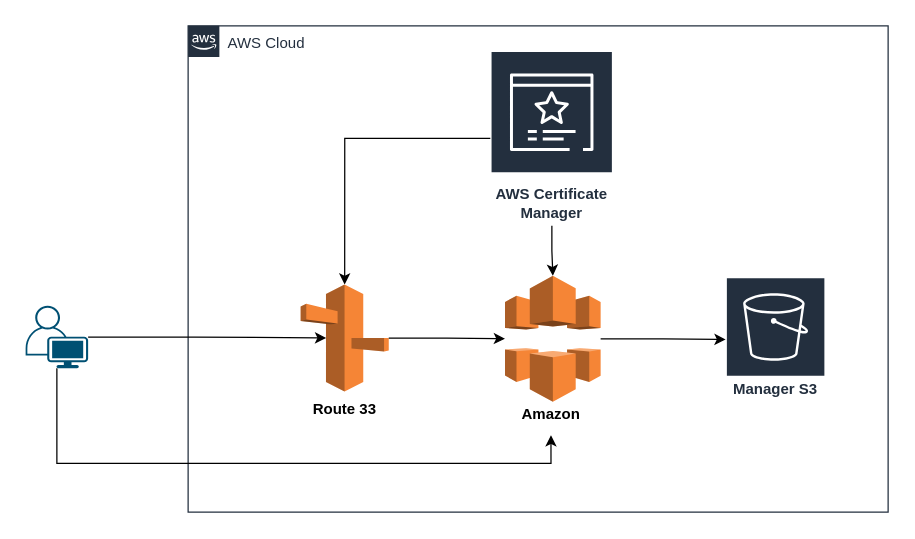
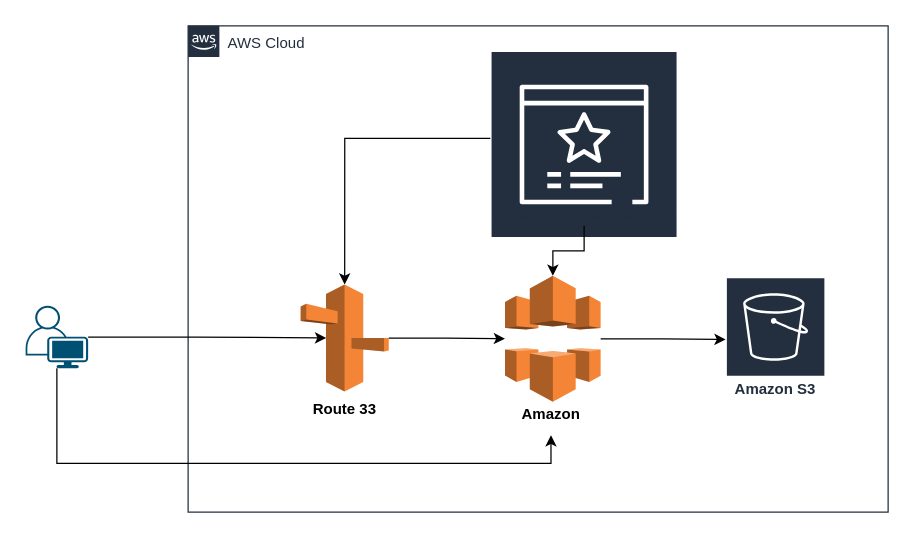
node "AWS Certificate Manager": size 123x175 -> 188x175
node "Manager S3": label "Manager S3" -> "Amazon S3"
